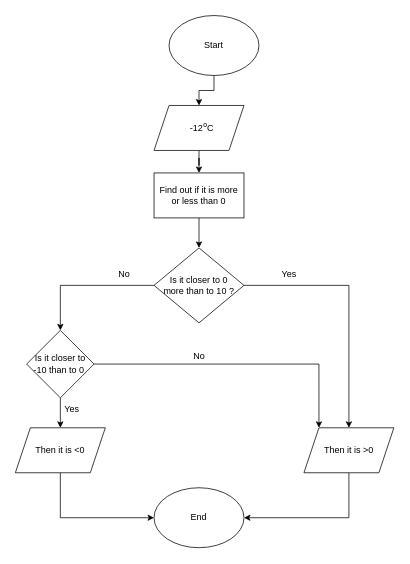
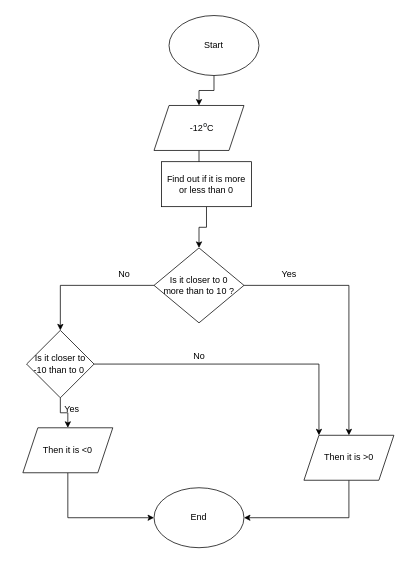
node "Find out if it is more or less than 0": moved (199, 195) -> (207, 184)
node "Then it is <0": moved (60, 450) -> (68, 450)
node "Then it is >0": moved (349, 450) -> (349, 458)
